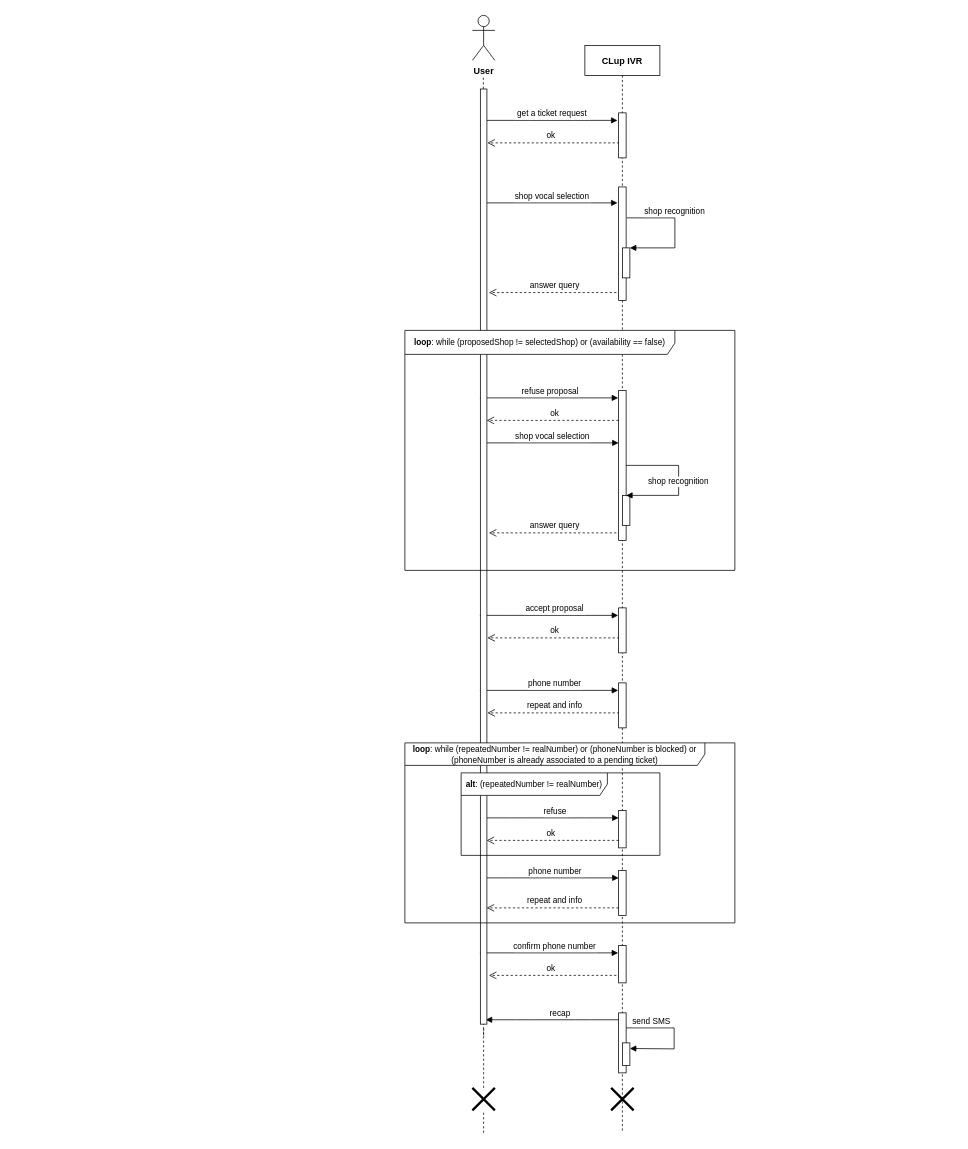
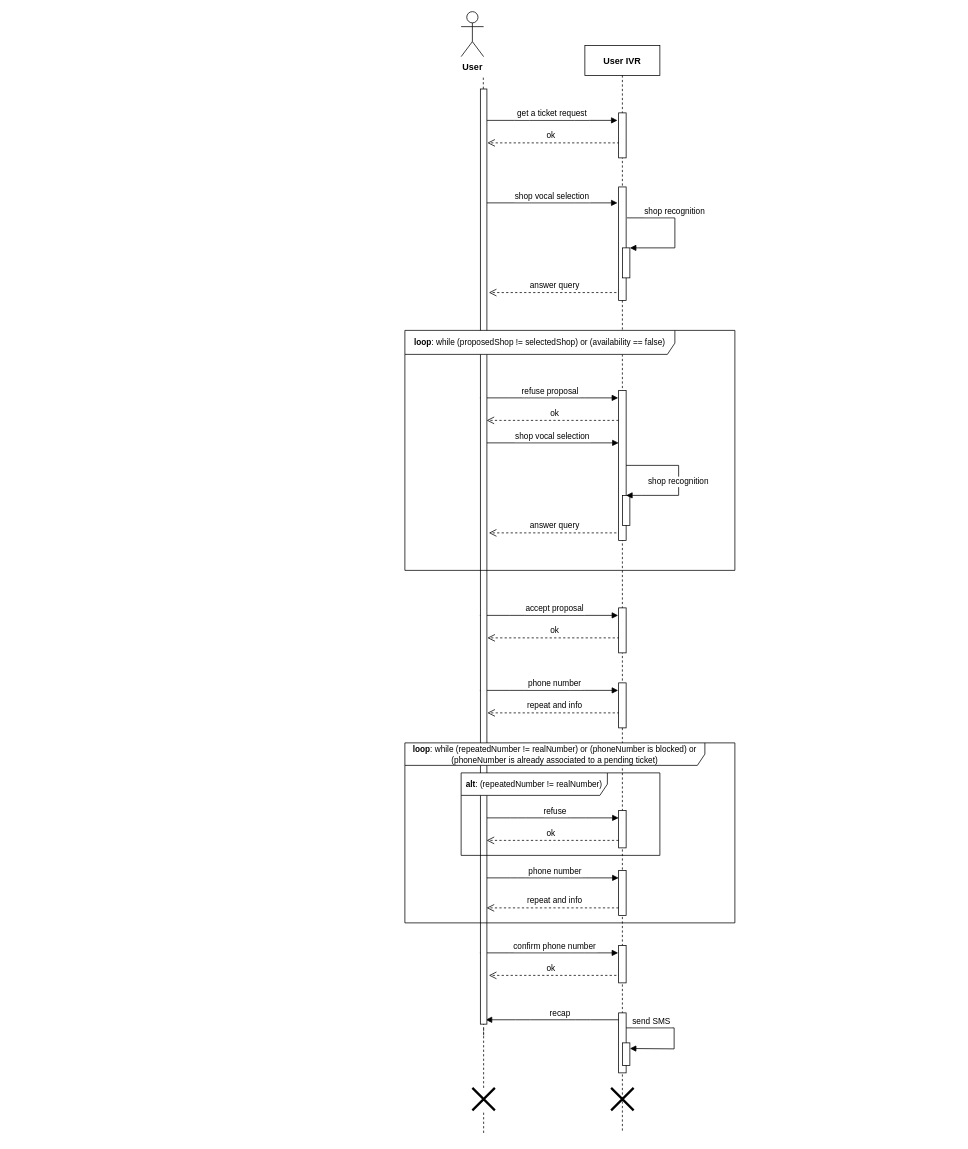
node "User": moved (483, 38) -> (472, 34)
node "CLup IVR": label "CLup IVR" -> "User IVR"
